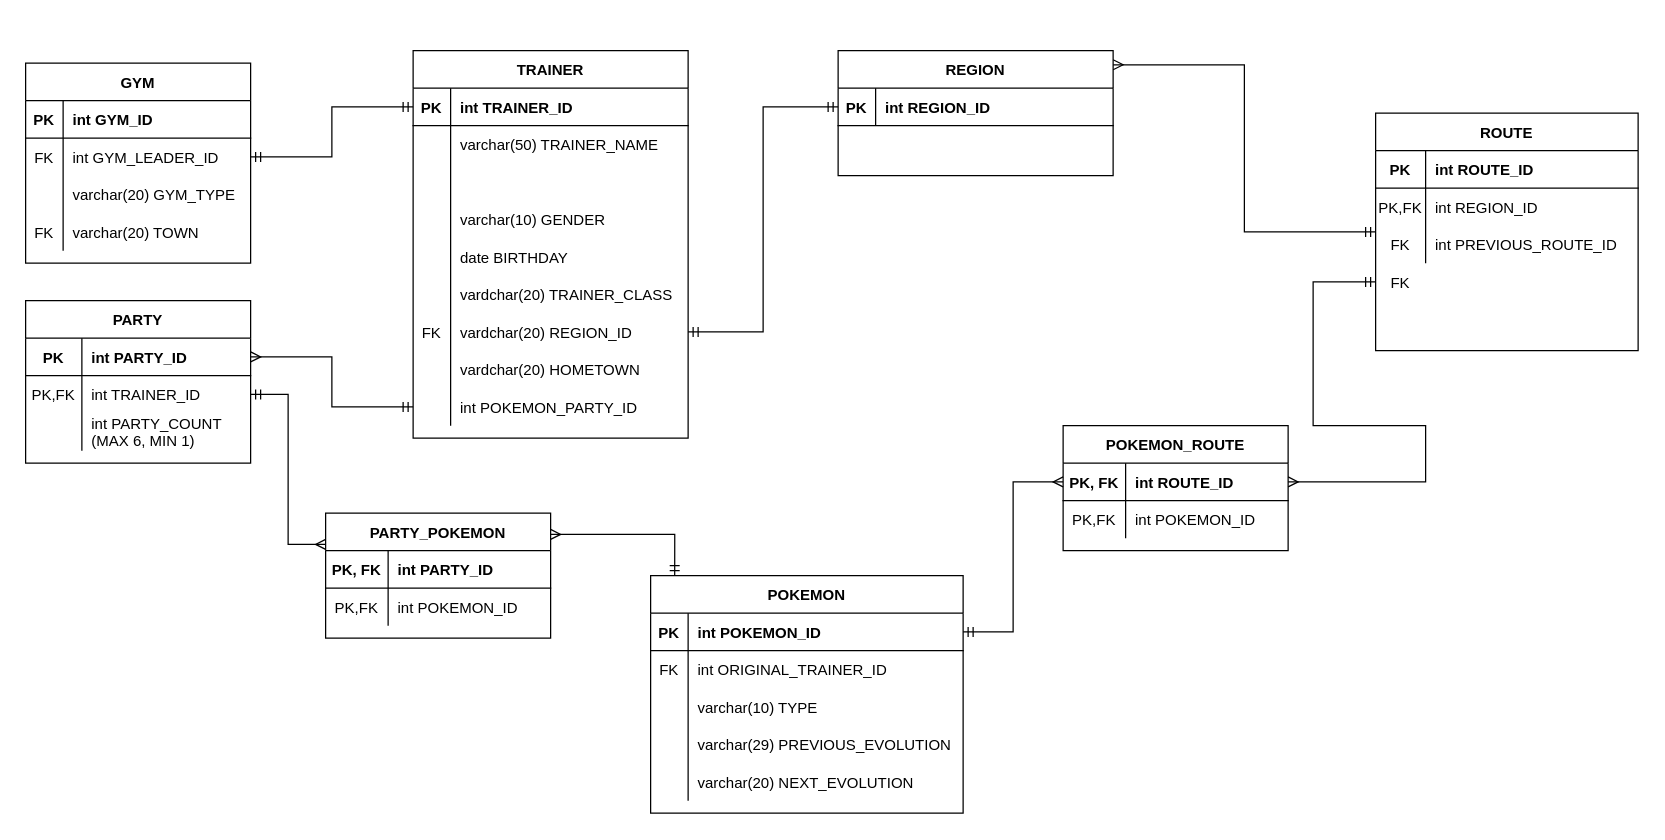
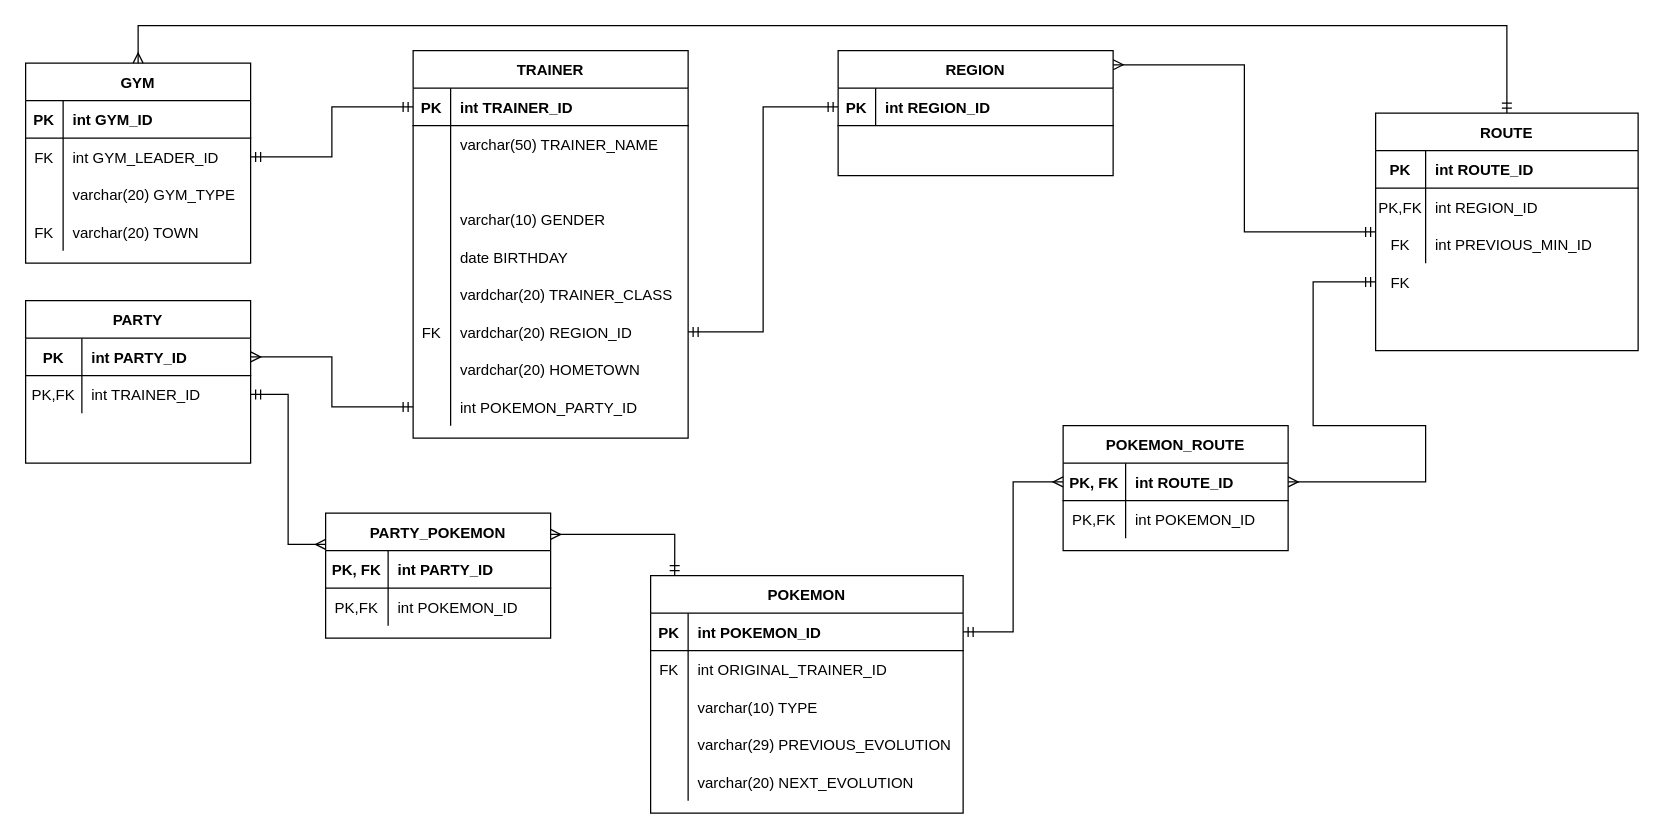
edge "GYM" -- "ROUTE": added
node "int PREVIOUS_ROUTE_ID": label "int PREVIOUS_ROUTE_ID" -> "int PREVIOUS_MIN_ID"
node "int PARTY_COUNT (MAX 6, MIN 1)": removed
